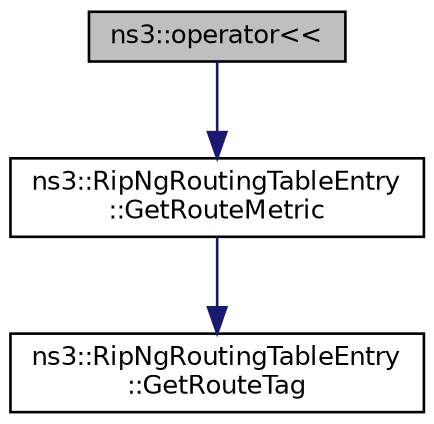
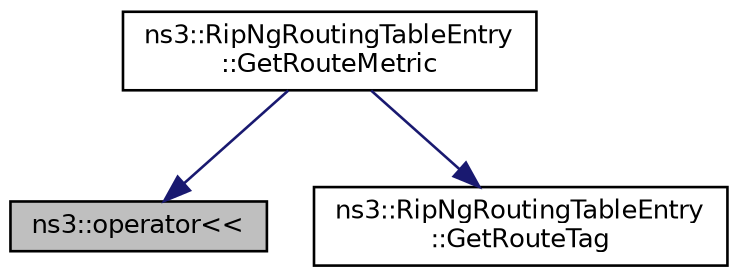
edge "ns3::operator<<" -> "ns3::RipNgRoutingTableEntry ::GetRouteMetric": reversed
